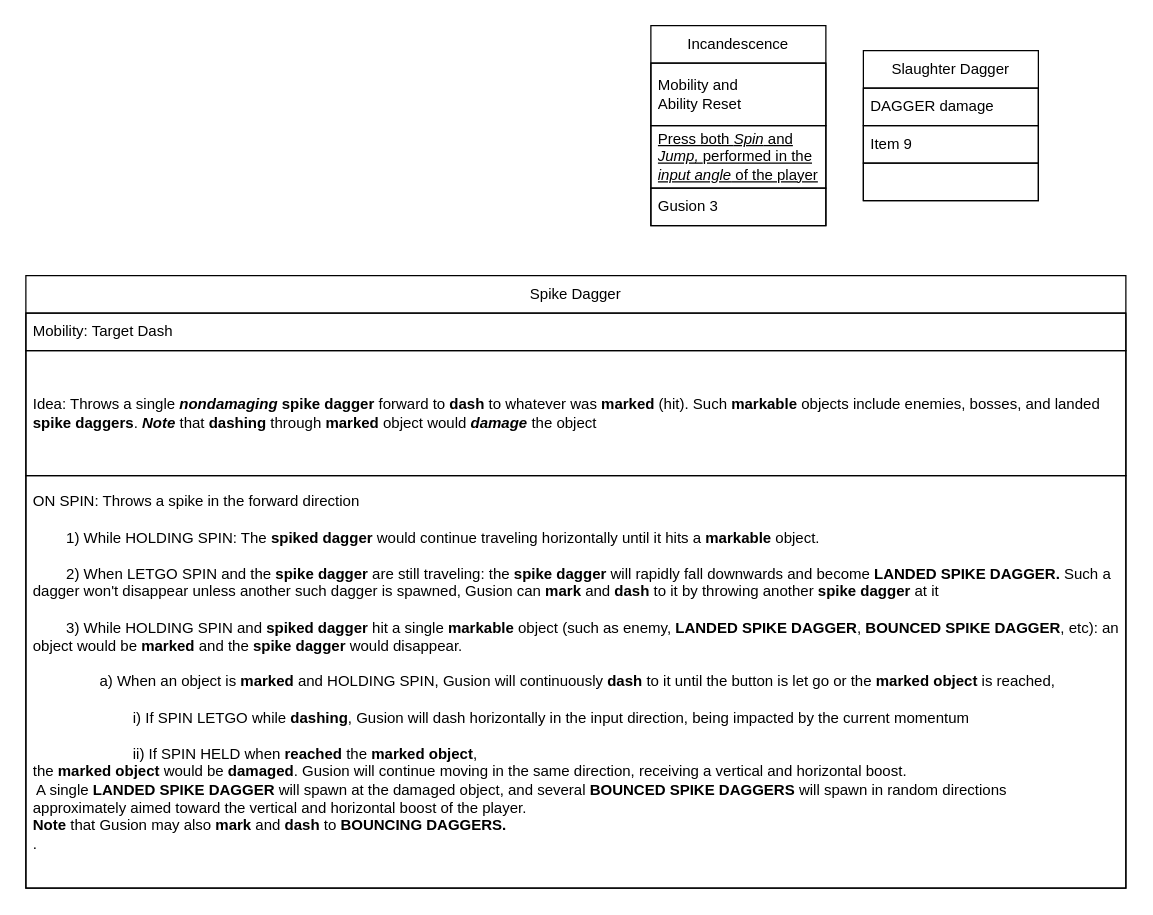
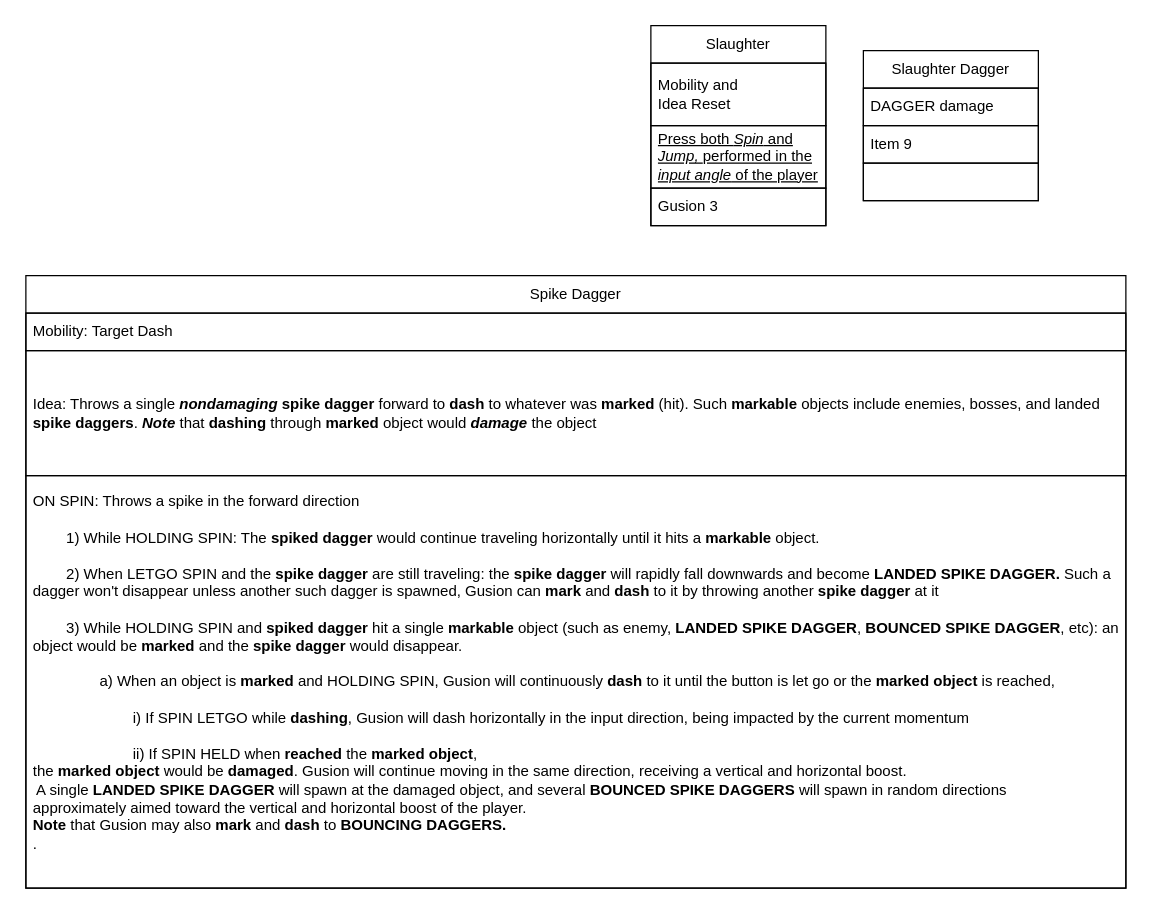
node "Incandescence": label "Incandescence" -> "Slaughter"
node "Mobility and Ability Reset": label "Mobility and Ability Reset" -> "Mobility and Idea Reset"
